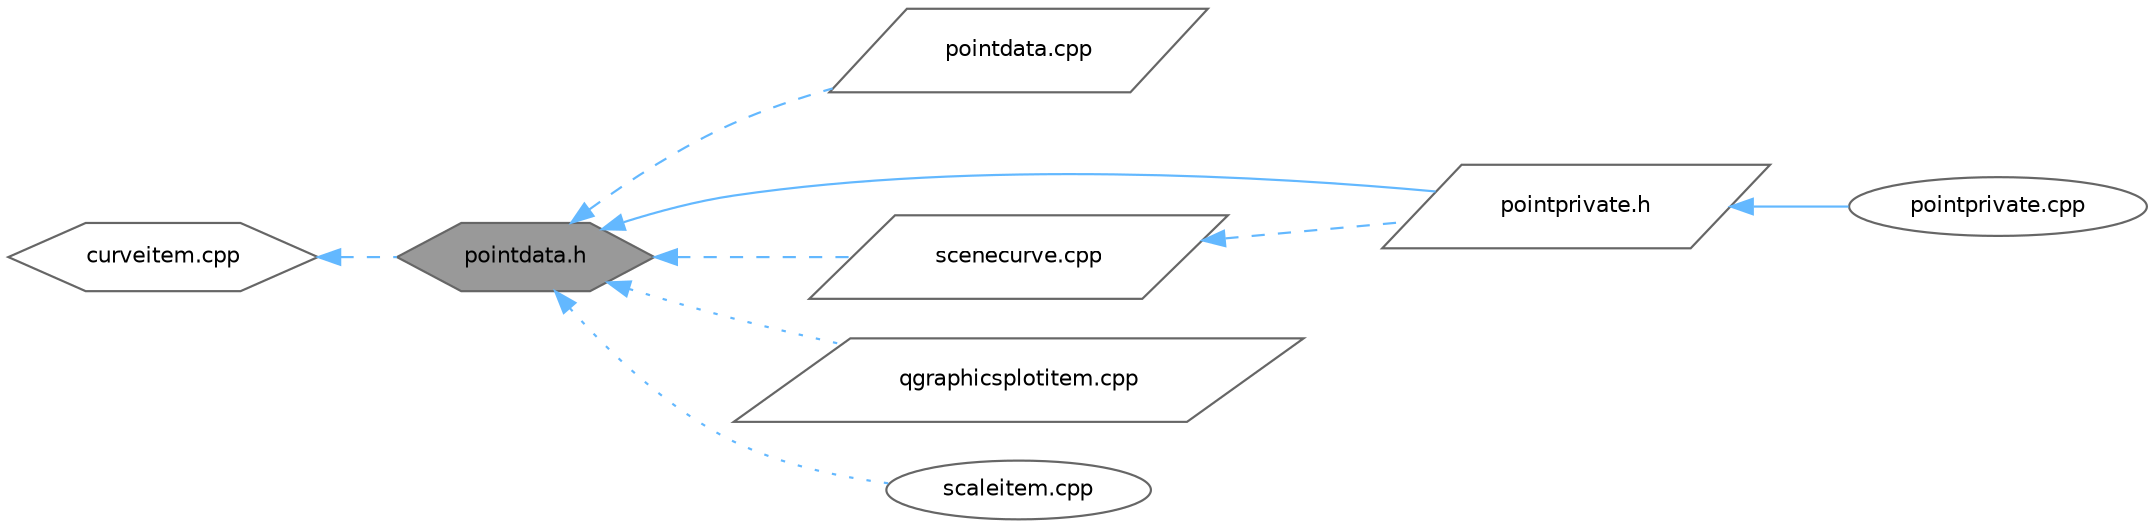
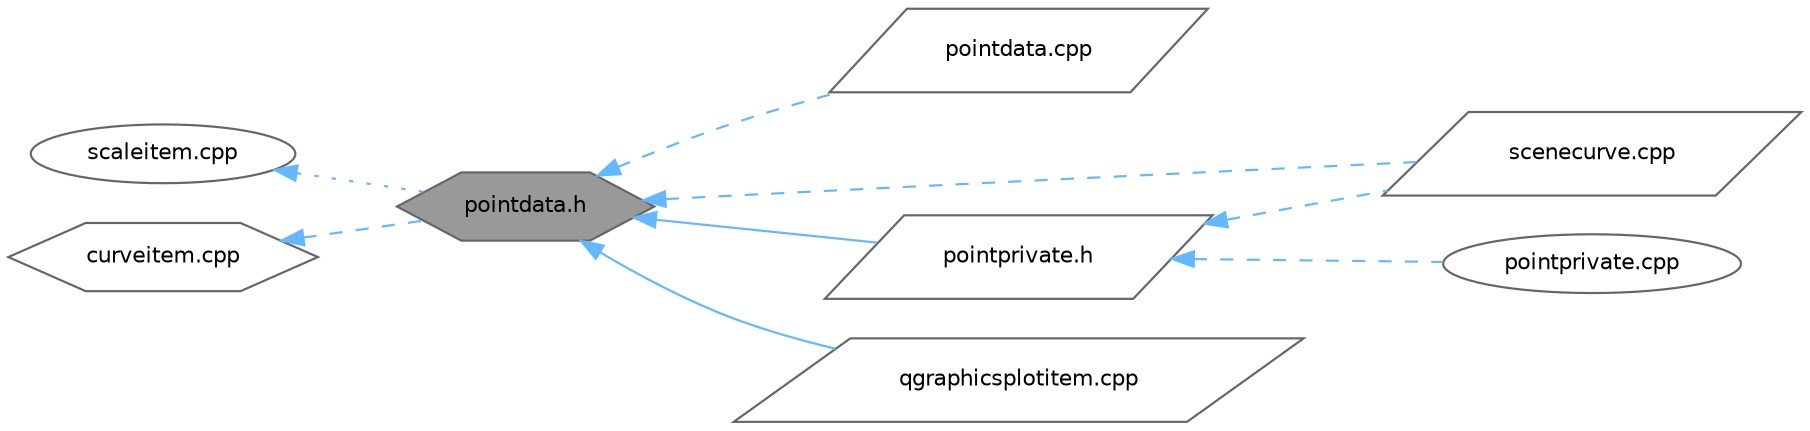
edge "pointprivate.cpp" -> "pointprivate.h": style solid -> dashed
edge "pointprivate.h" -> "scenecurve.cpp": reversed
edge "qgraphicsplotitem.cpp" -> "pointdata.h": style dotted -> solid
edge "scaleitem.cpp" -> "pointdata.h": reversed
